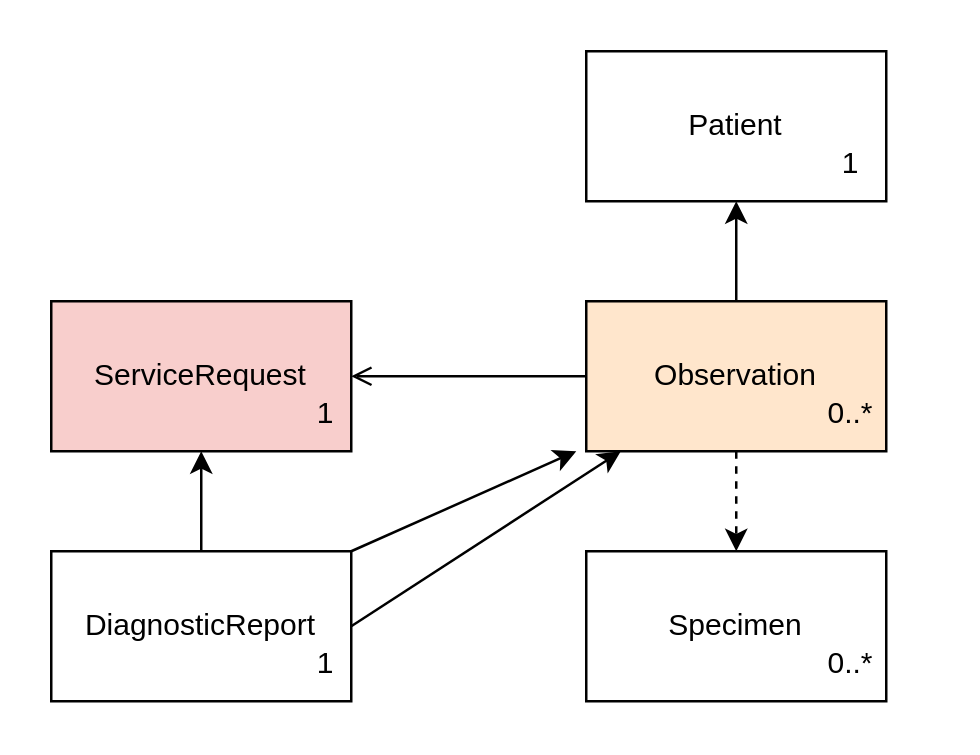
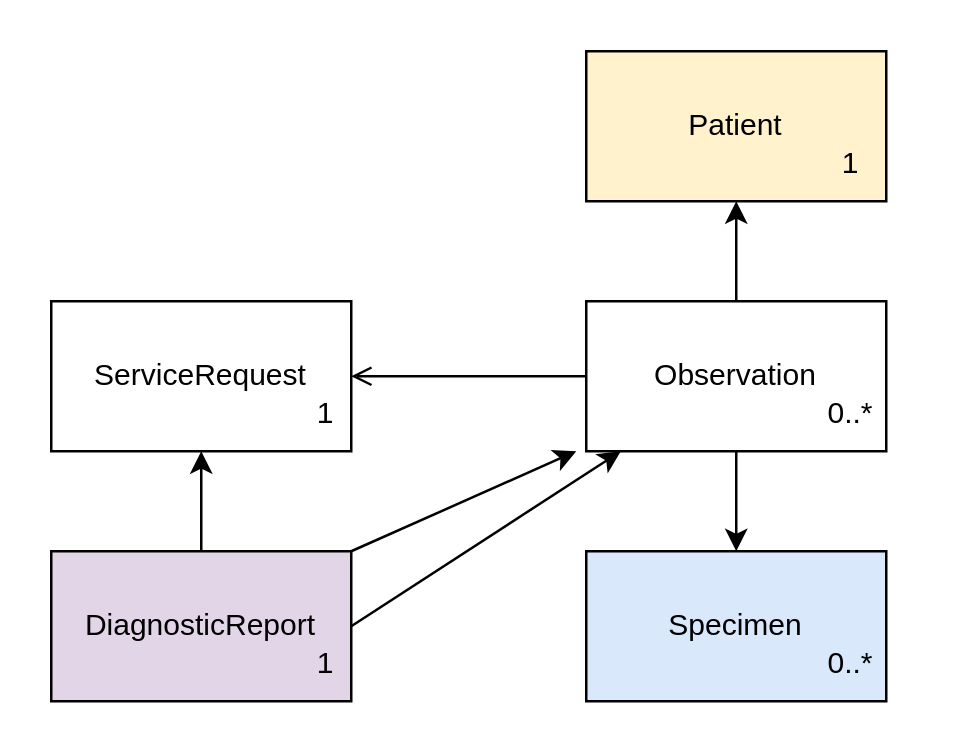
node "Patient": fillcolor #ffffff -> #fff2cc
node "ServiceRequest": fillcolor #f8cecc -> #ffffff
node "Observation": fillcolor #ffe6cc -> #ffffff
edge "Observation" -> "Specimen": style dashed -> solid
node "DiagnosticReport": fillcolor #ffffff -> #e1d5e7
node "Specimen": fillcolor #ffffff -> #dae8fc
